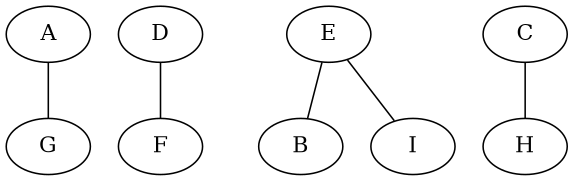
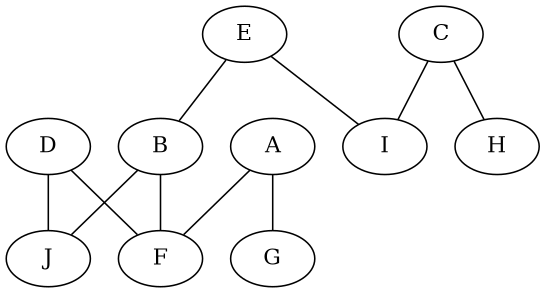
edge "C" -- "I": added
edge "A" -- "F": added
edge "B" -- "F": added
node "J": added
